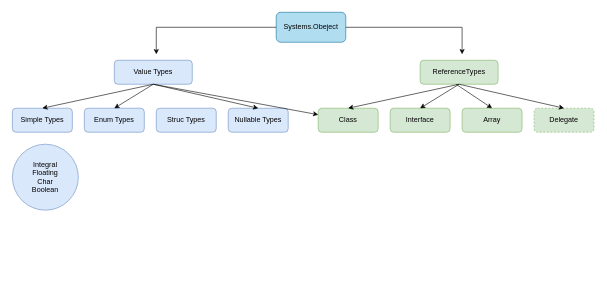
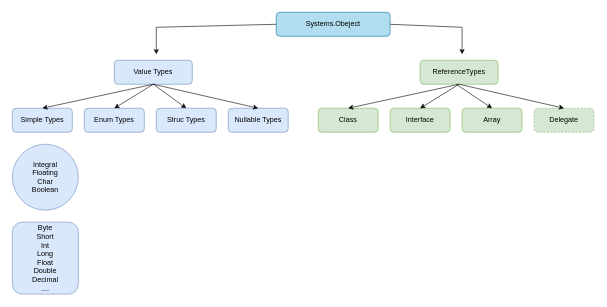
node "Systems.Obeject": size 70x30 -> 114x24
edge "Value Types" -> "Class": now "Value Types" -> "Struc Types"
node "Byte Short Int Long Float Double Decimal ....": added
